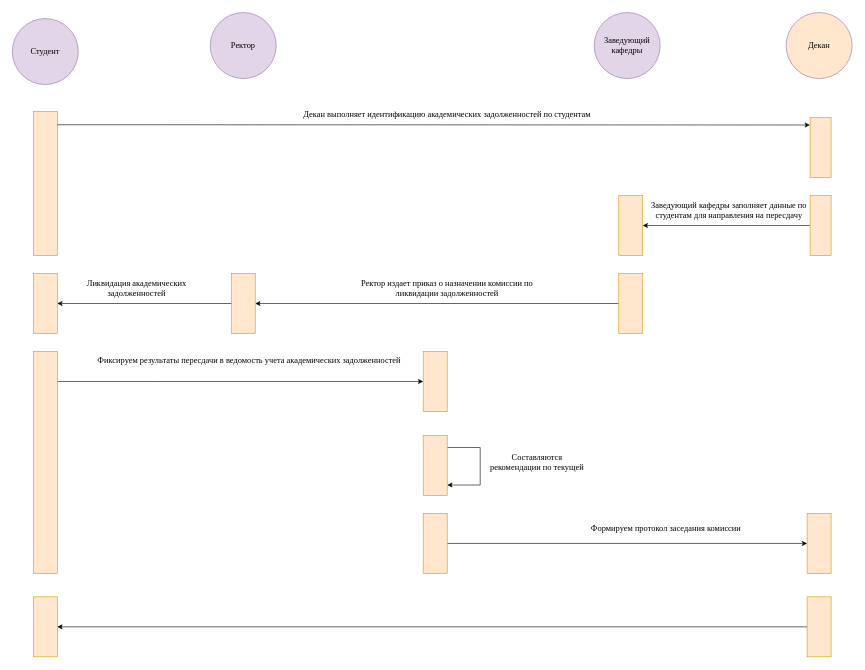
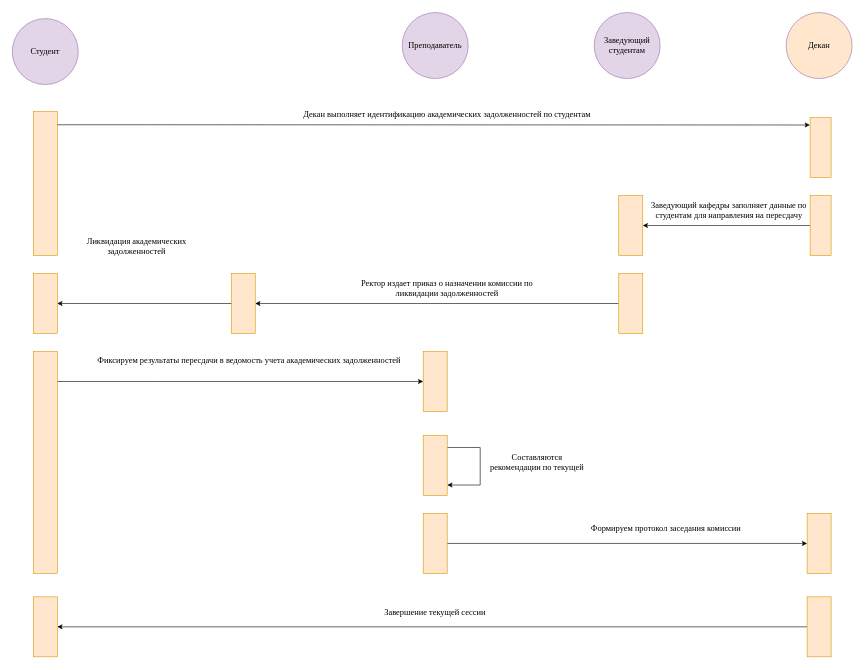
node "Ректор": removed
node "Преподаватель": added
node "Заведующий кафедры": label "Заведующий кафедры" -> "Заведующий студентам"
node "Ликвидация академических задолженностей": moved (137, 288) -> (137, 246)
node "Завершение текущей сессии": added
